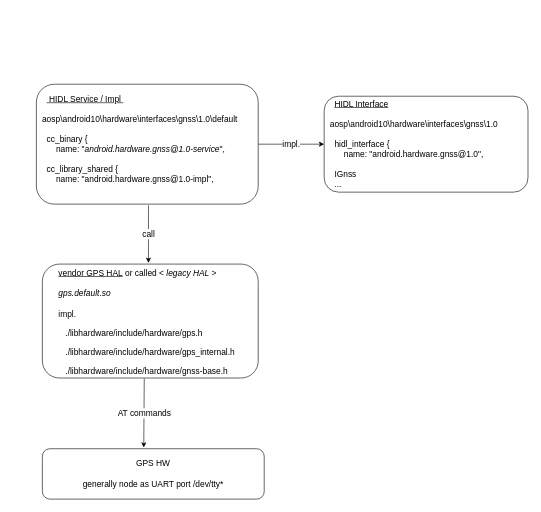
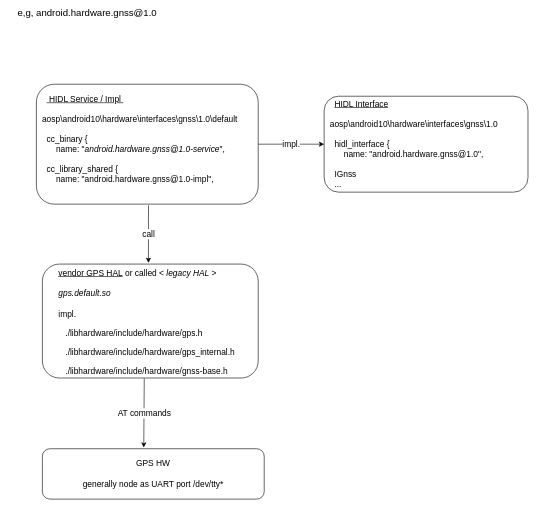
node "e,g, android.hardware.gnss@1.0": added
